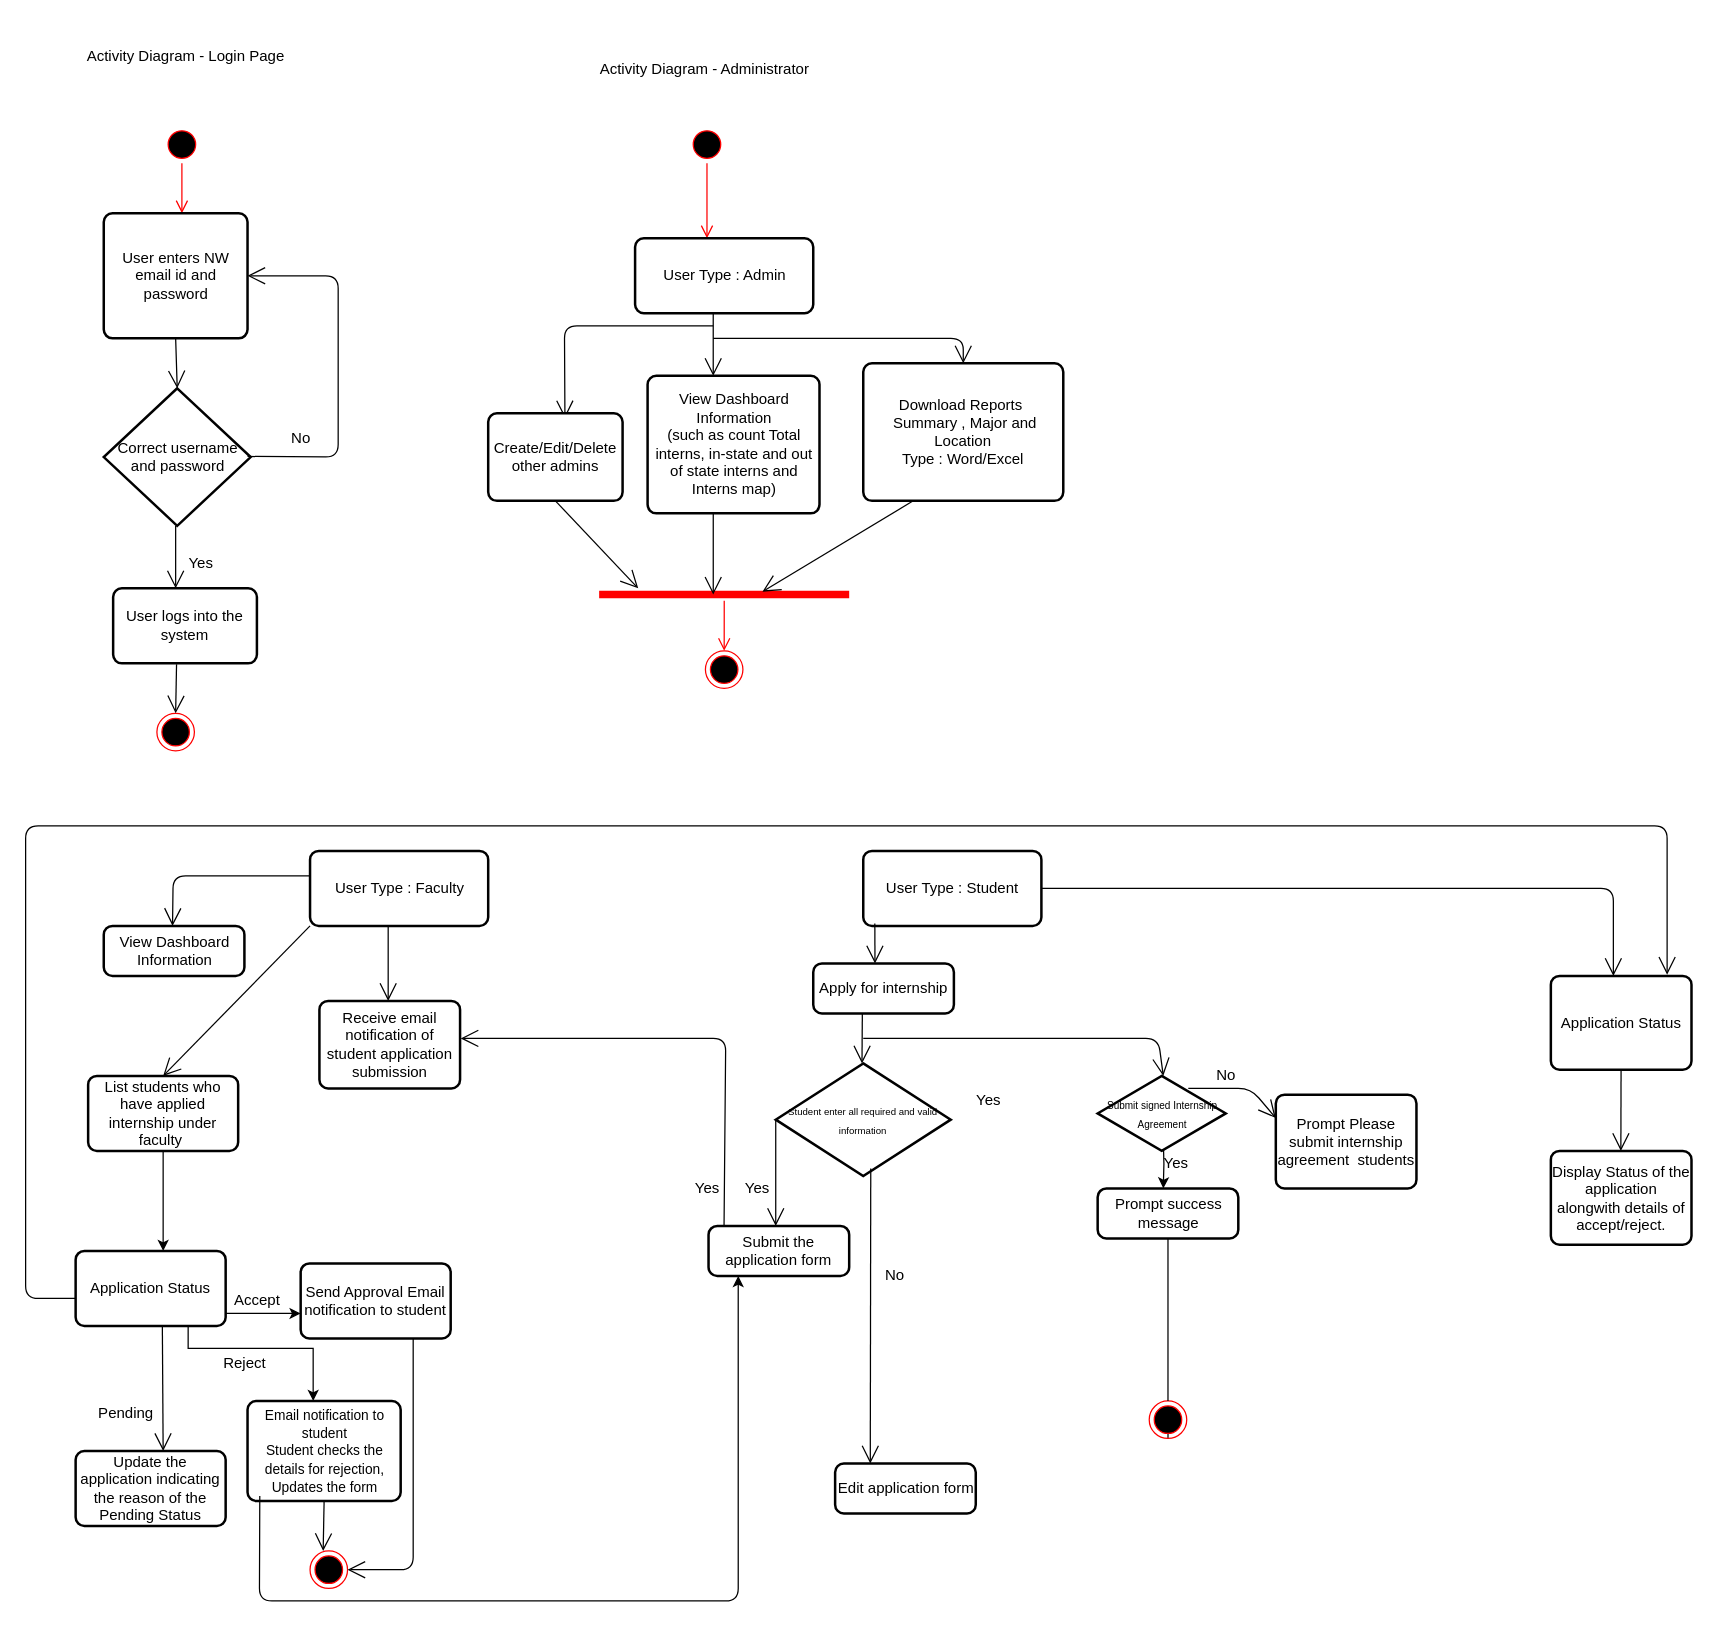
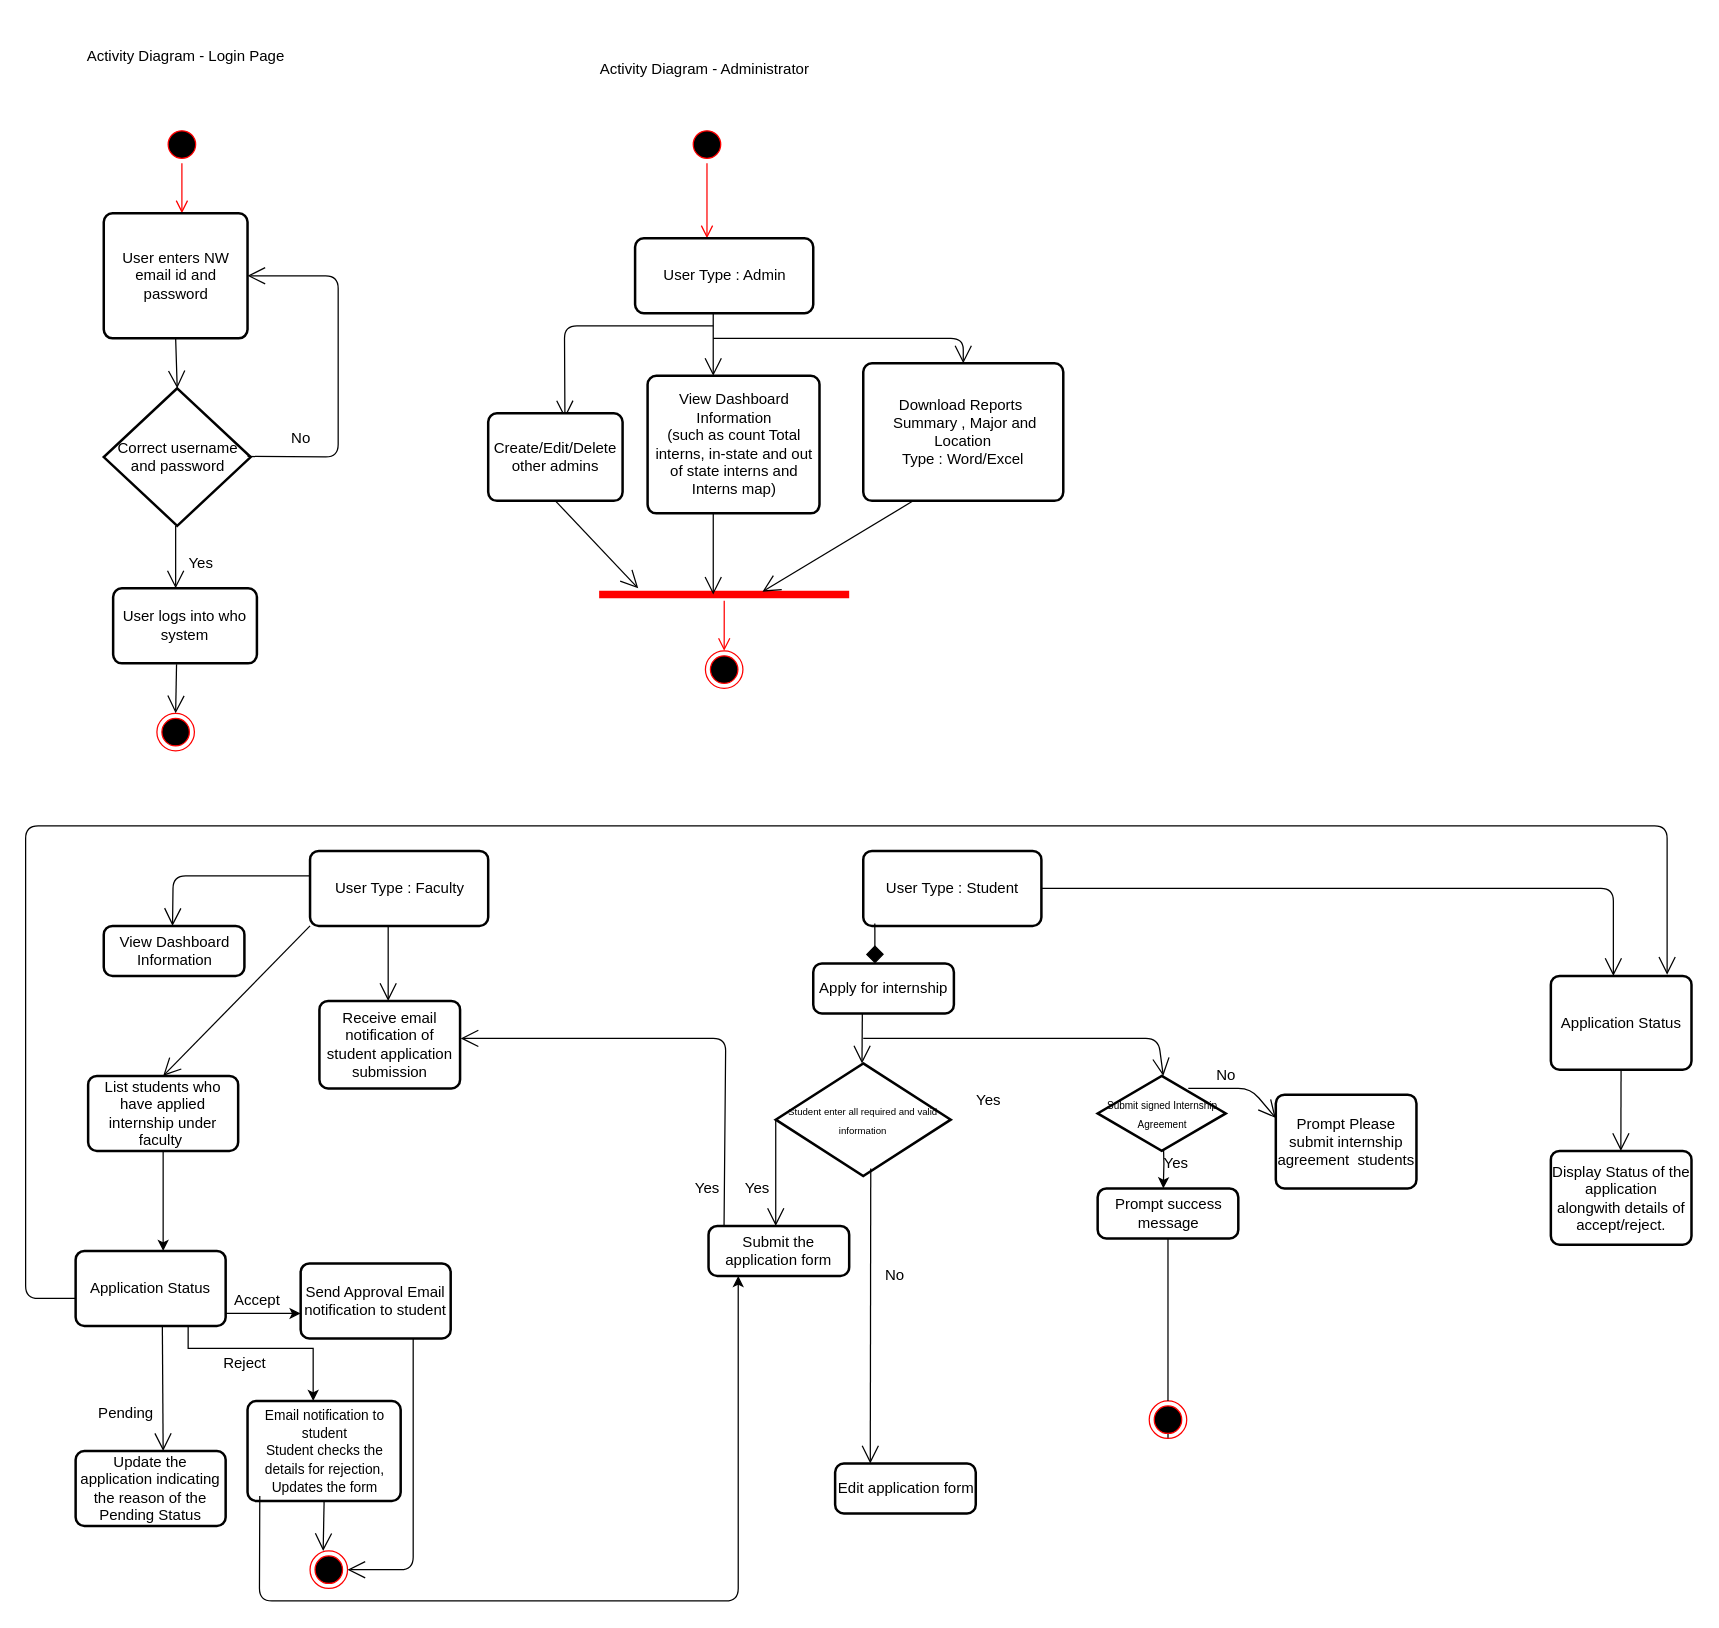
node "User logs into the system": label "User logs into the system" -> "User logs into who system"
edge "User Type : Student" -> "Apply for internship": arrowhead open -> diamond
